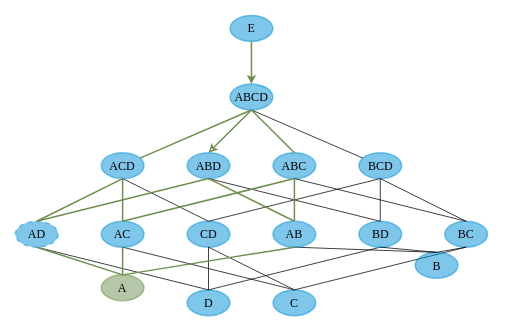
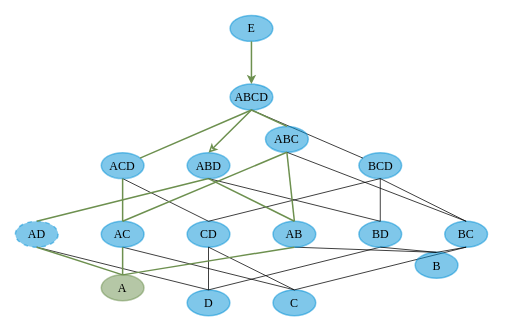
node "ABC": moved (294, 165) -> (287, 139)
edge "ACD" -- "AD": removed
